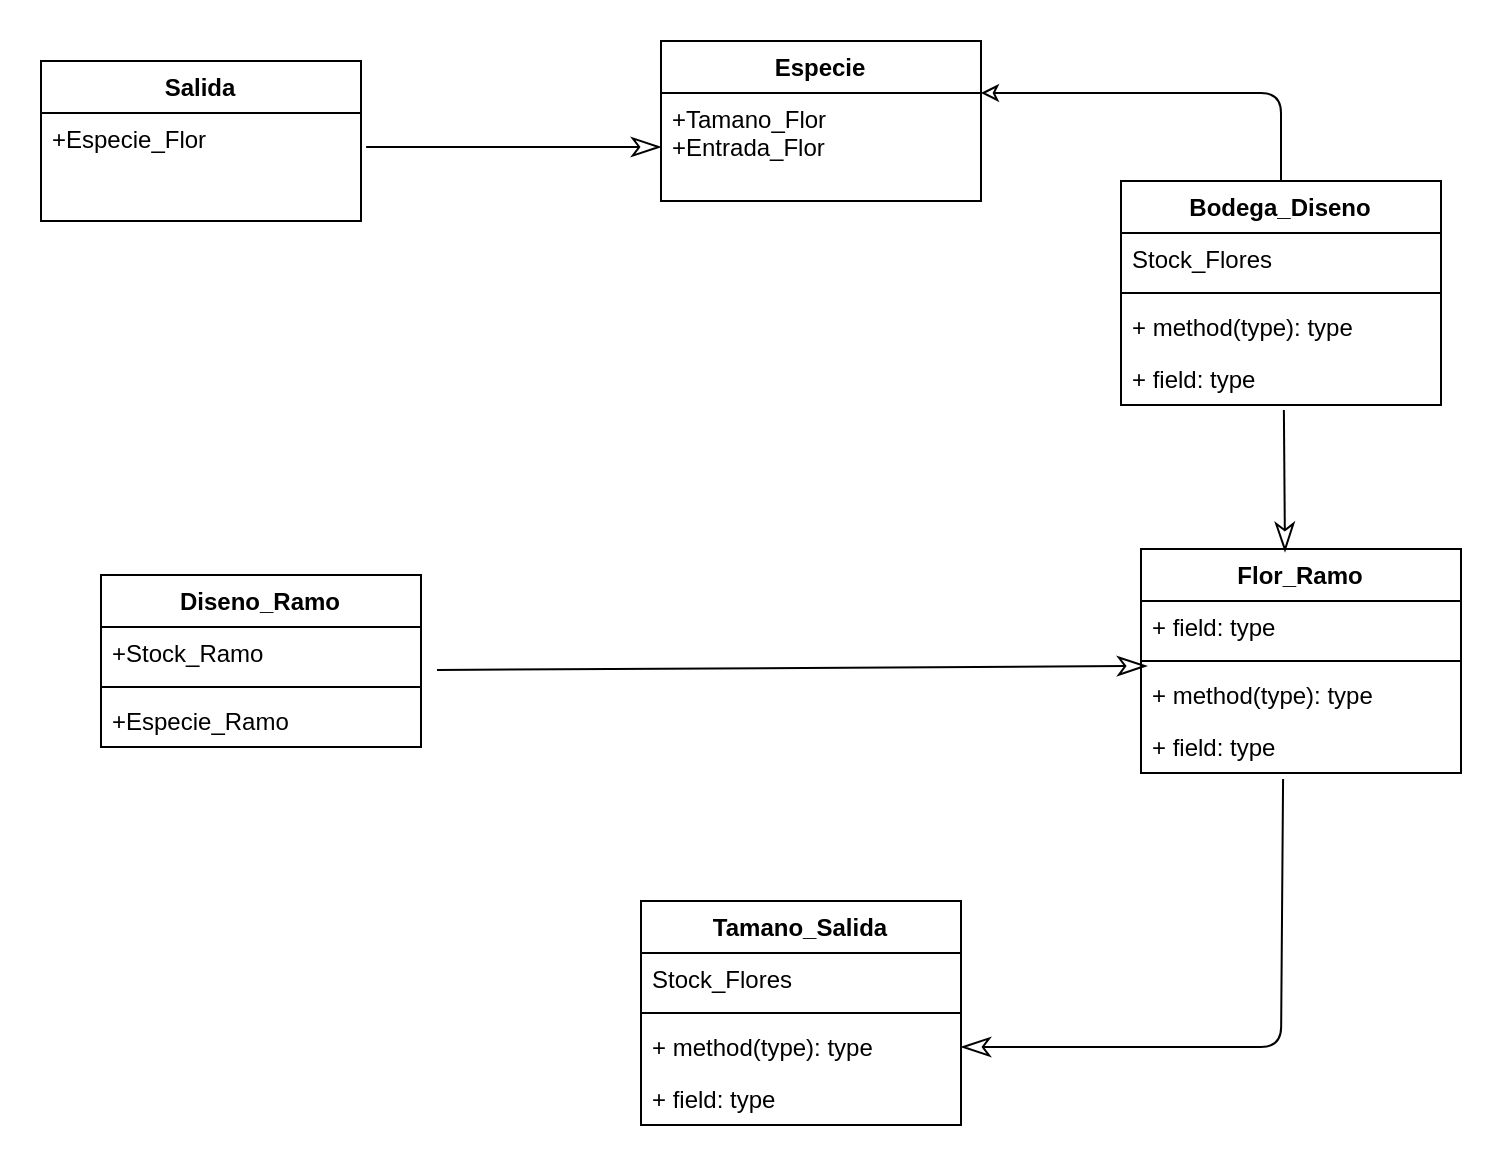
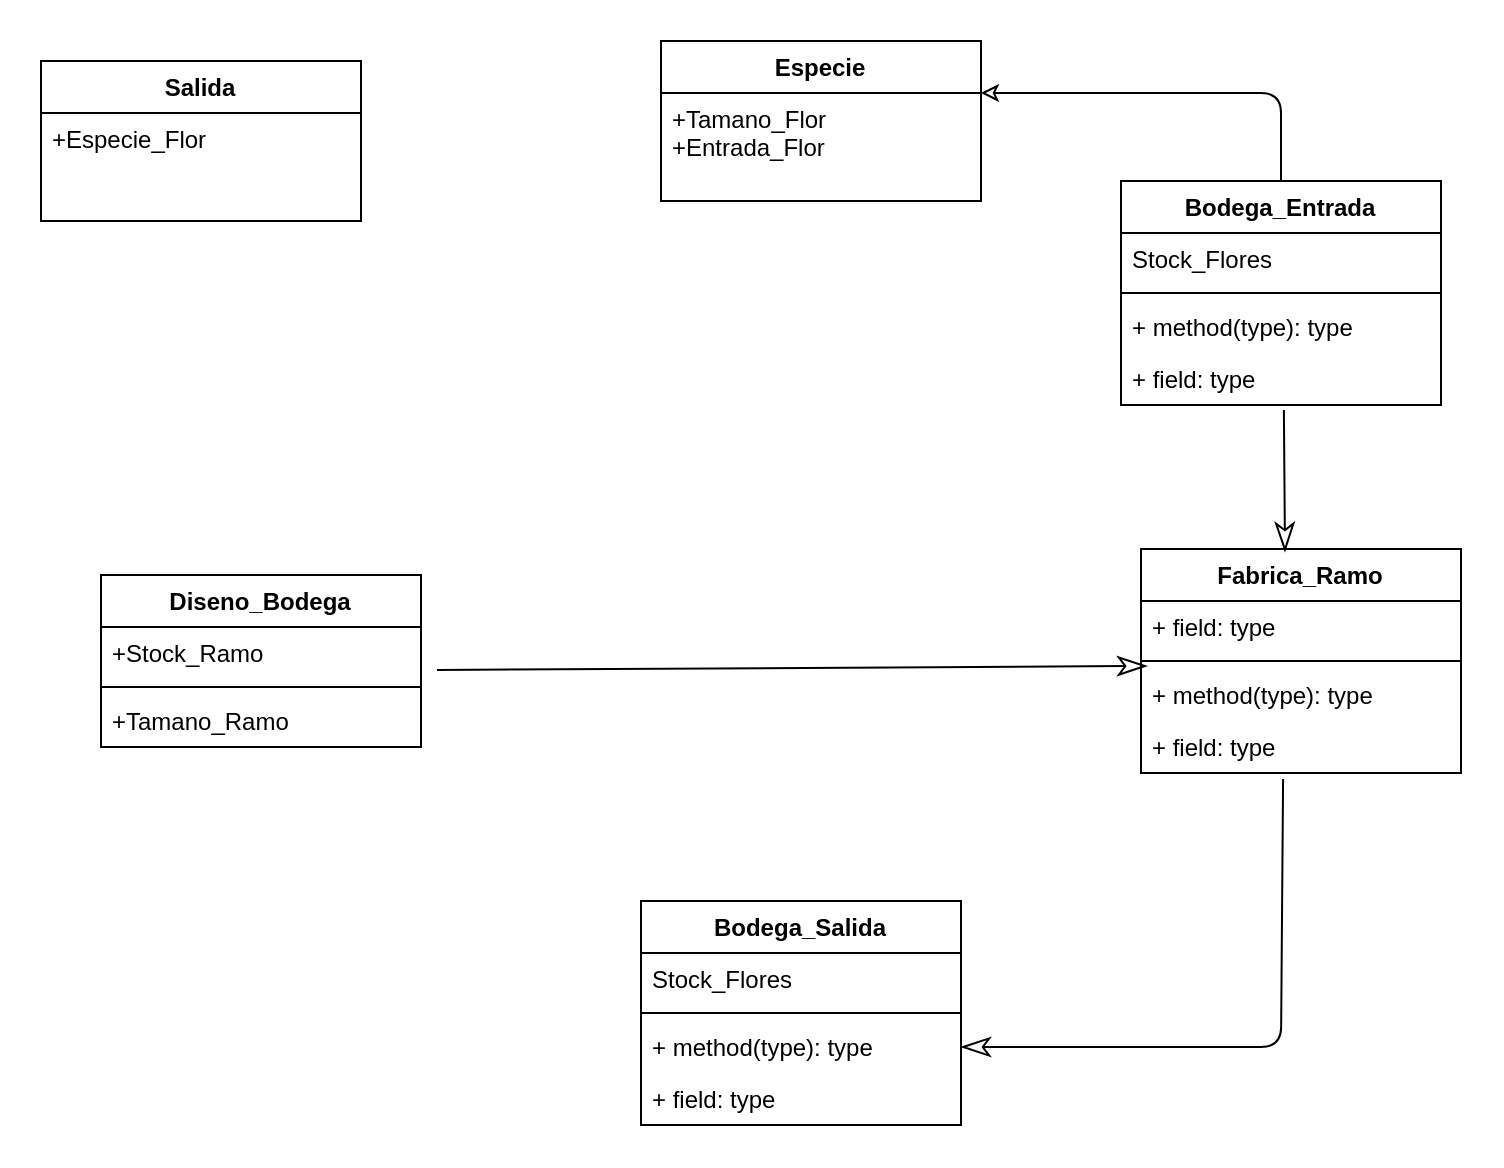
edge "+Especie_Flor" -> "+Tamano_Flor +Entrada_Flor": removed
node "Bodega_Diseno": label "Bodega_Diseno" -> "Bodega_Entrada"
node "Flor_Ramo": label "Flor_Ramo" -> "Fabrica_Ramo"
node "Diseno_Ramo": label "Diseno_Ramo" -> "Diseno_Bodega"
node "+Especie_Ramo": label "+Especie_Ramo" -> "+Tamano_Ramo"
node "Tamano_Salida": label "Tamano_Salida" -> "Bodega_Salida"
